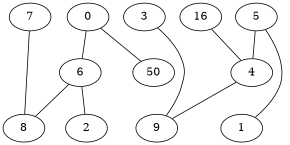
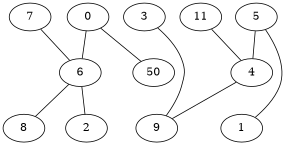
node "16": label "16" -> "11"
edge "7" -- "8": now "7" -- "6"
